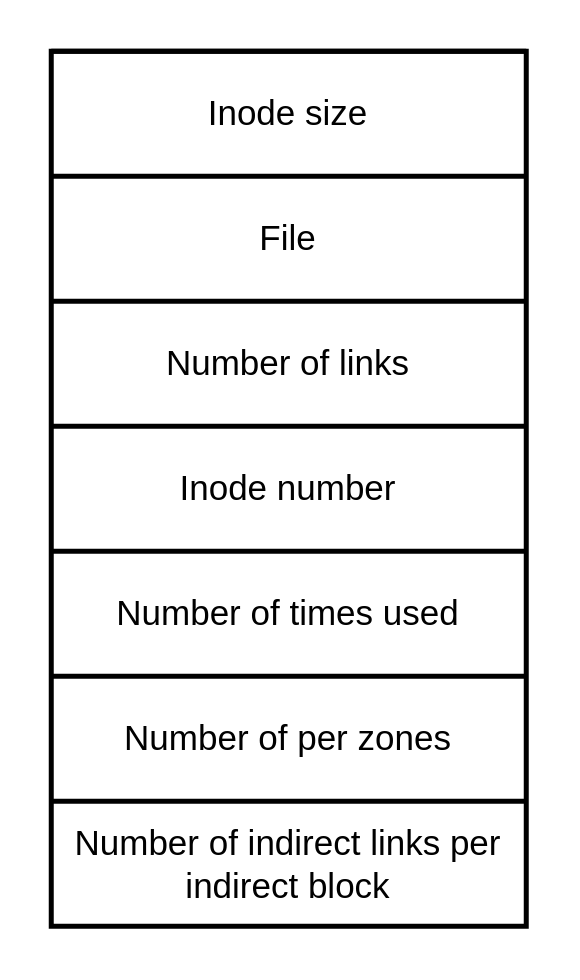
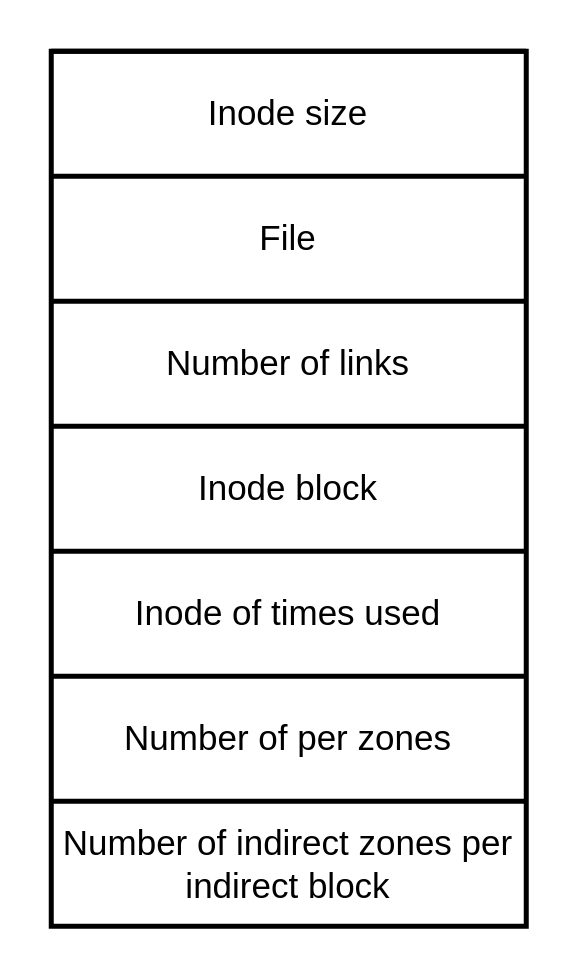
node "Inode number": label "Inode number" -> "Inode block"
node "Number of times used": label "Number of times used" -> "Inode of times used"
node "Number of indirect links per indirect block": label "Number of indirect links per indirect block" -> "Number of indirect zones per indirect block"
